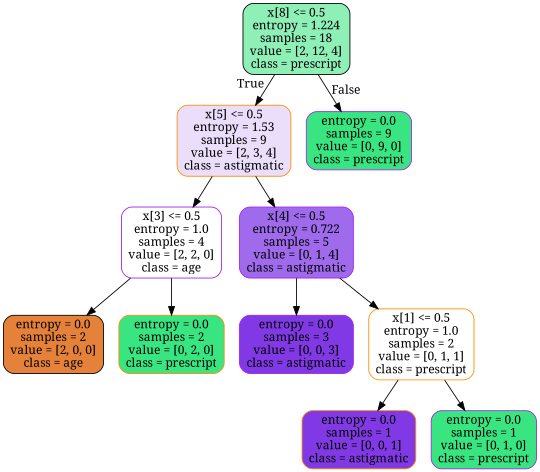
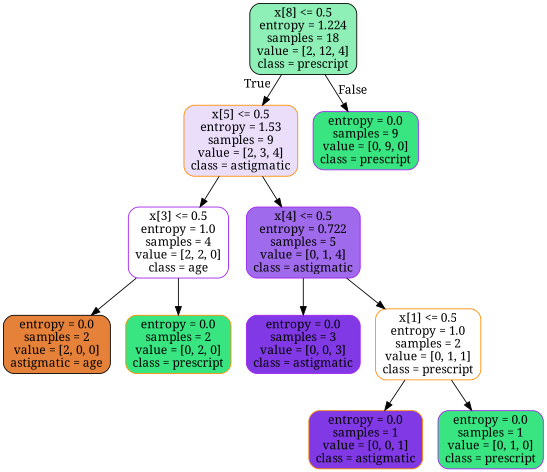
node "entropy = 0.0 samples = 2 value = [2, 0, 0] class = age": label "entropy = 0.0 samples = 2 value = [2, 0, 0] class = age" -> "entropy = 0.0 samples = 2 value = [2, 0, 0] astigmatic = age"
